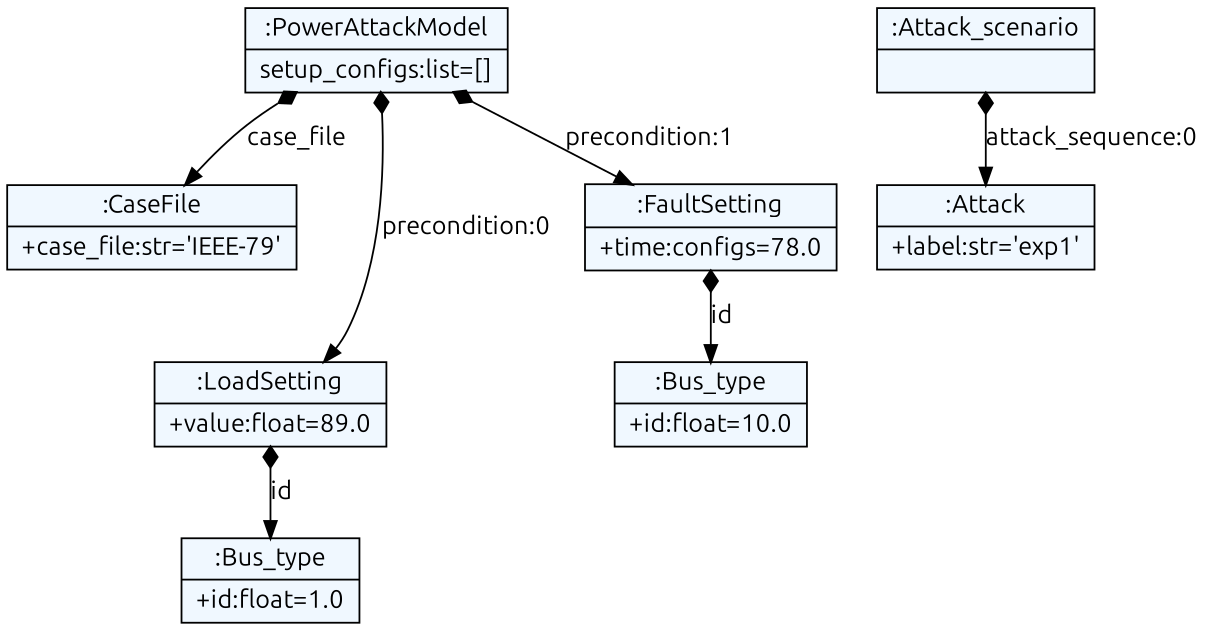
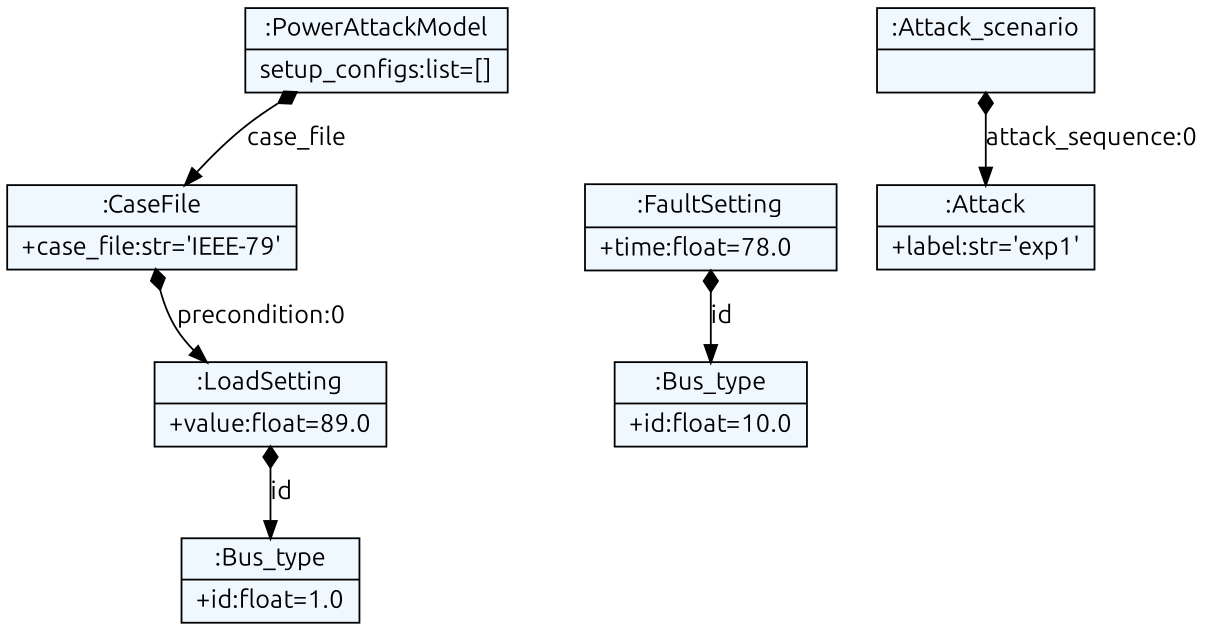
edge ":PowerAttackModel" -- ":FaultSetting": removed, label "precondition:1"
edge ":PowerAttackModel" -- ":LoadSetting": now ":CaseFile" -- ":LoadSetting"
node ":FaultSetting": text "+time:configs=78.0" -> "+time:float=78.0"
